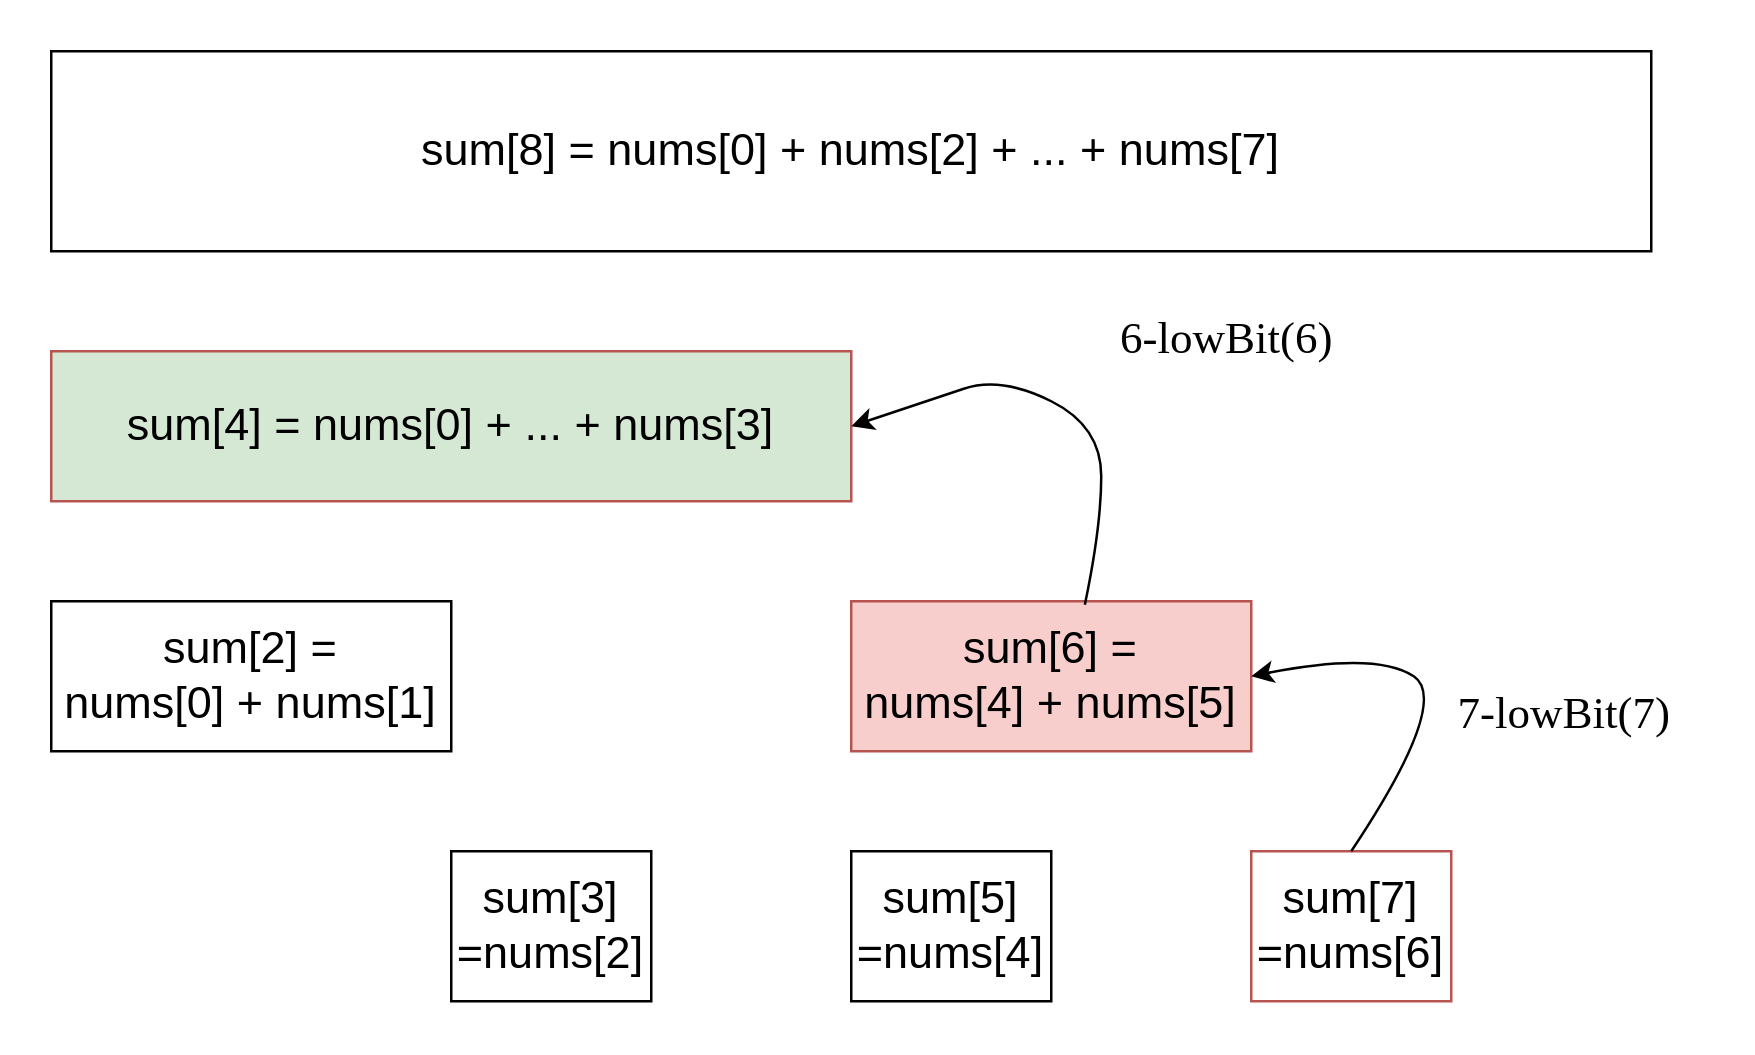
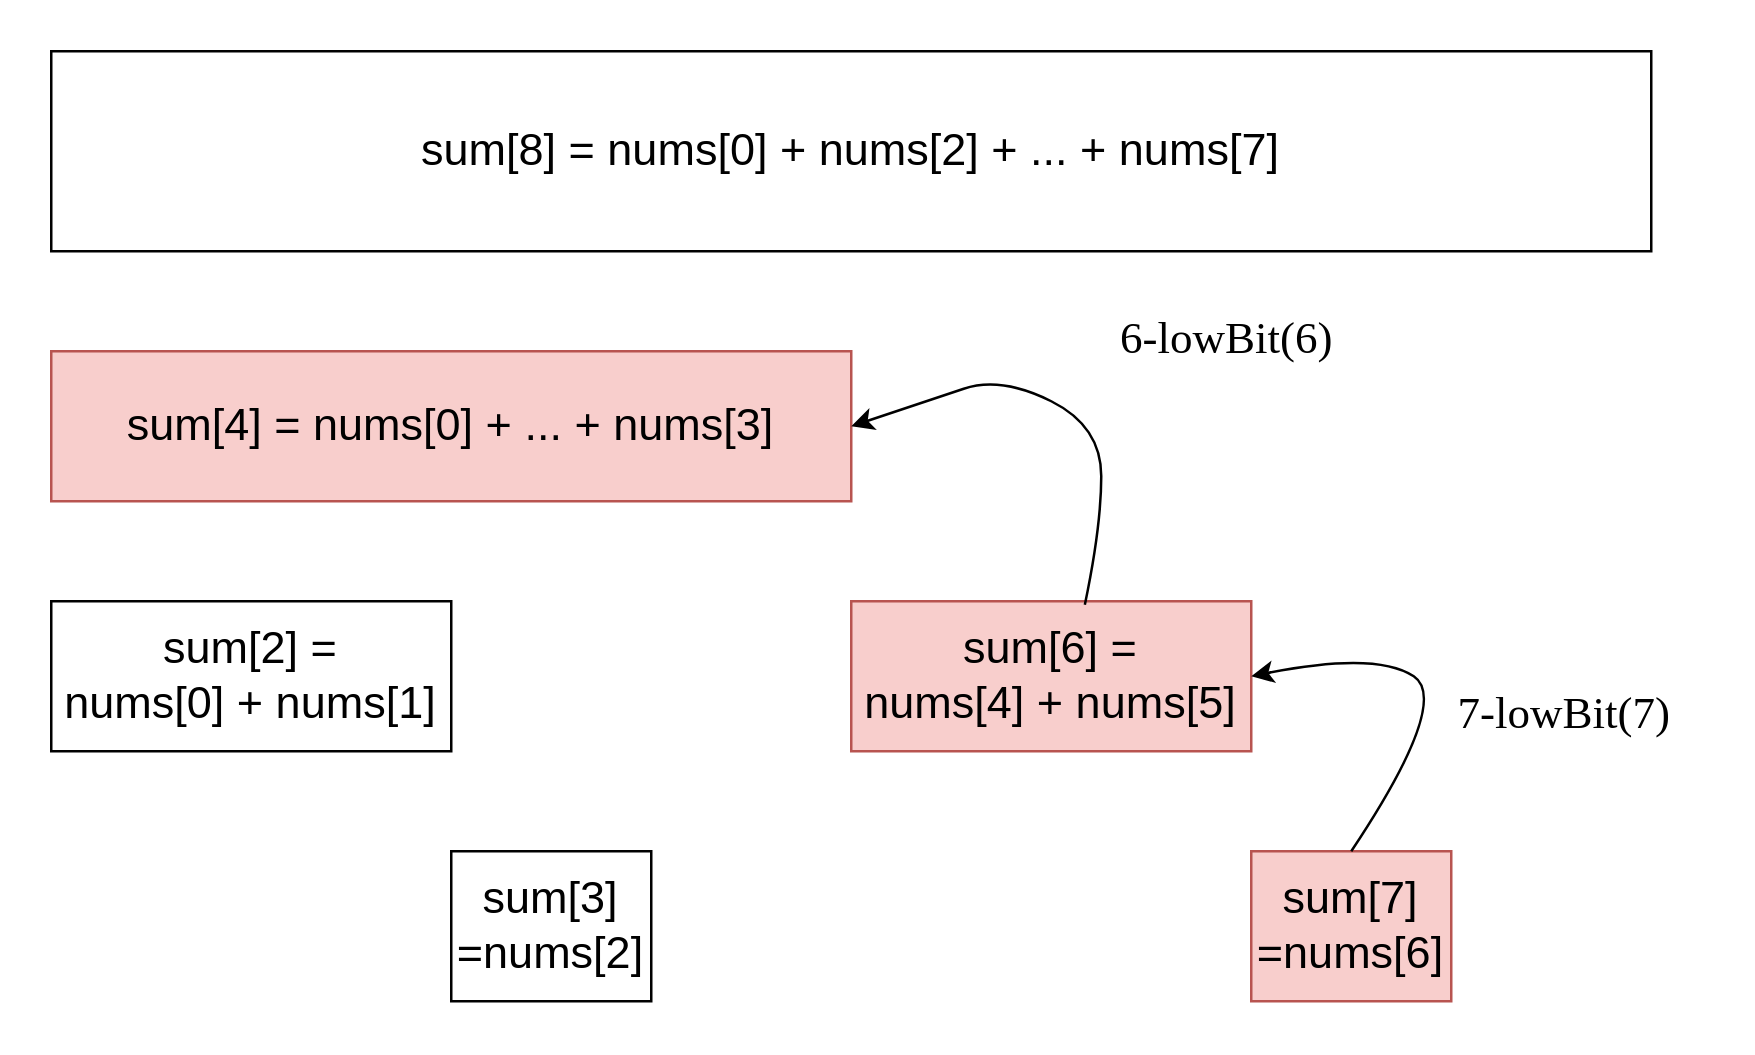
node "sum[4] = nums[0] + ... + nums[3]": fillcolor #d5e8d4 -> #f8cecc
node "sum[5] =nums[4]": removed
node "sum[7] =nums[6]": fillcolor #ffffff -> #f8cecc
